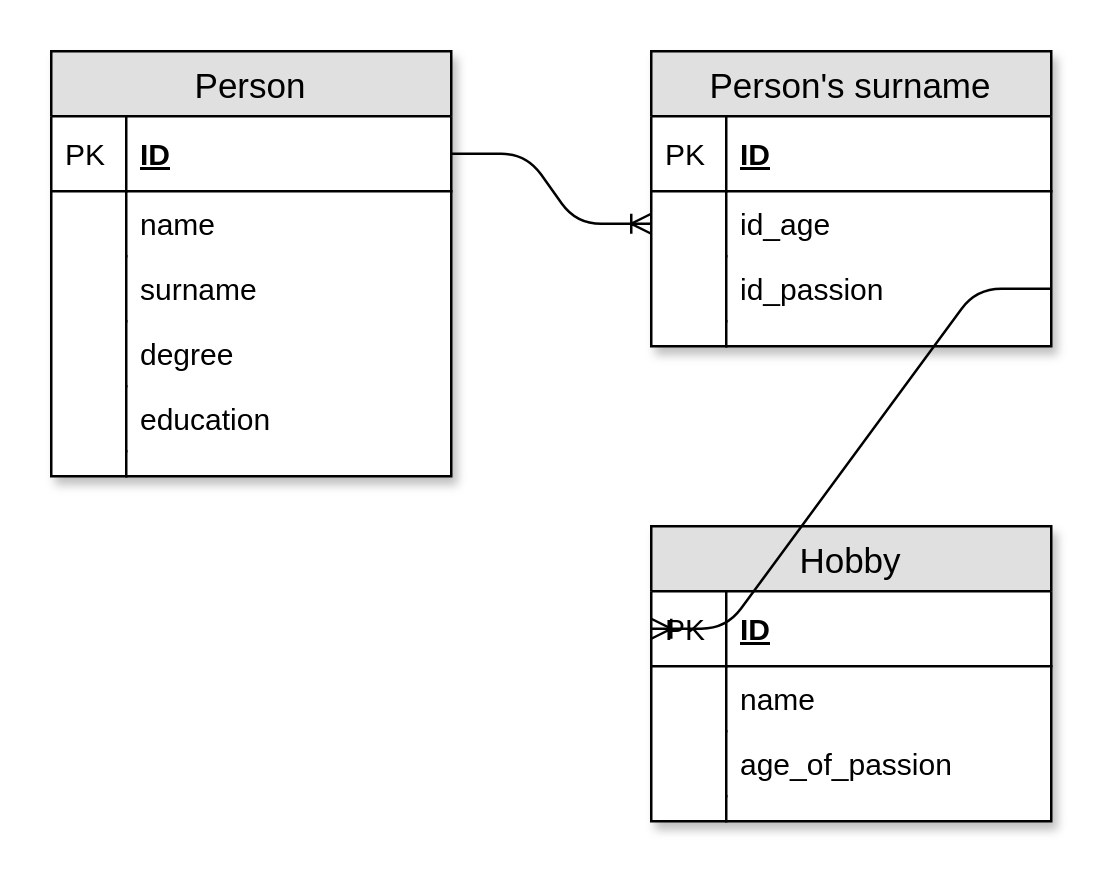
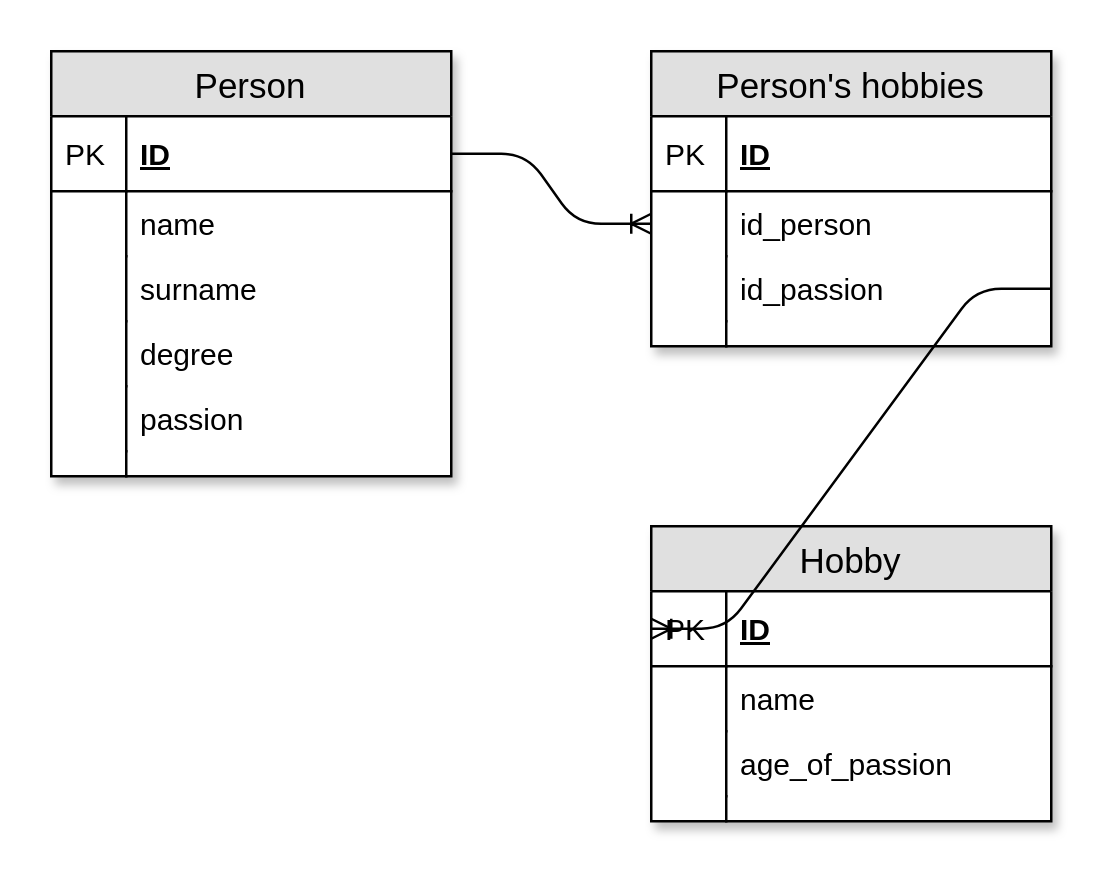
node "Person's surname": label "Person's surname" -> "Person's hobbies"
node "id_age": label "id_age" -> "id_person"
node "education": label "education" -> "passion"
